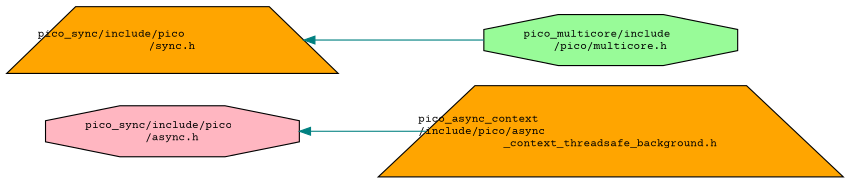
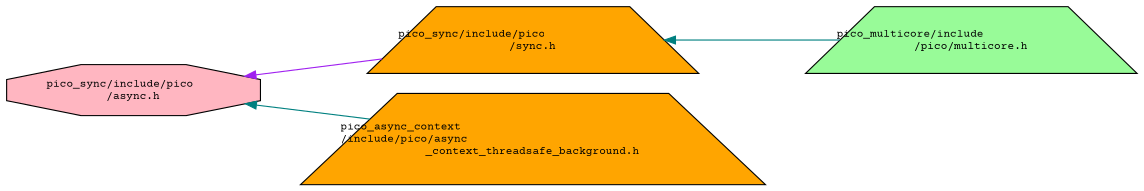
node "pico_multicore/include /pico/multicore.h": shape octagon -> trapezium
edge "pico_sync/include/pico /sync.h" -> "pico_sync/include/pico /async.h": added
